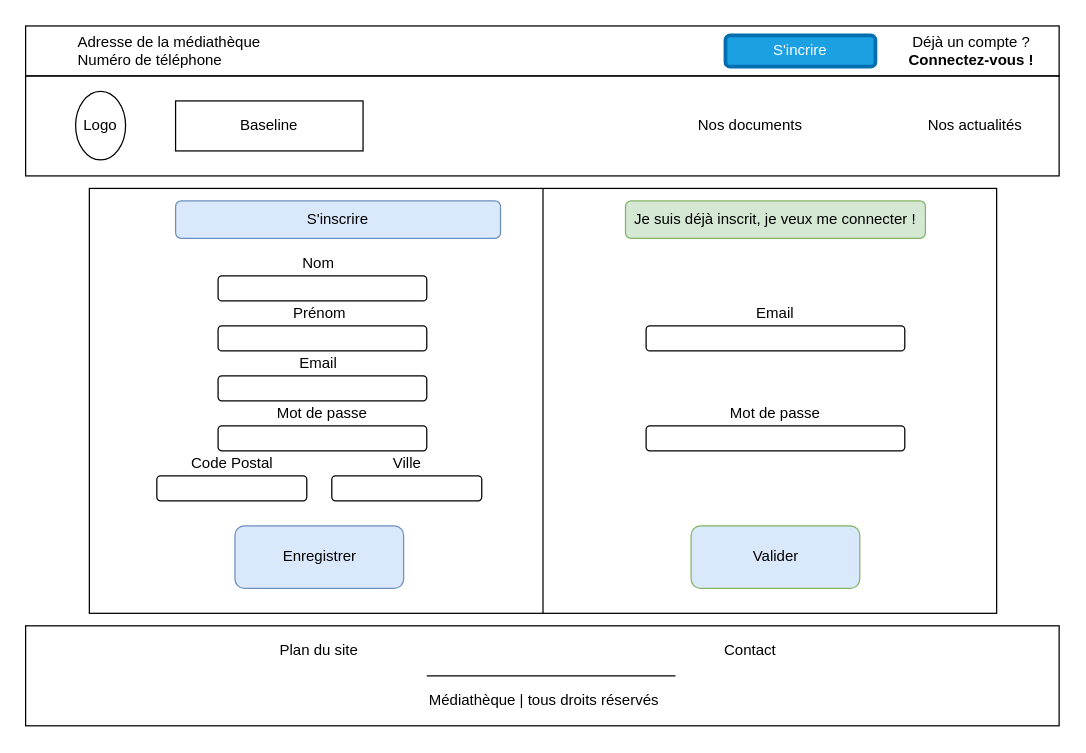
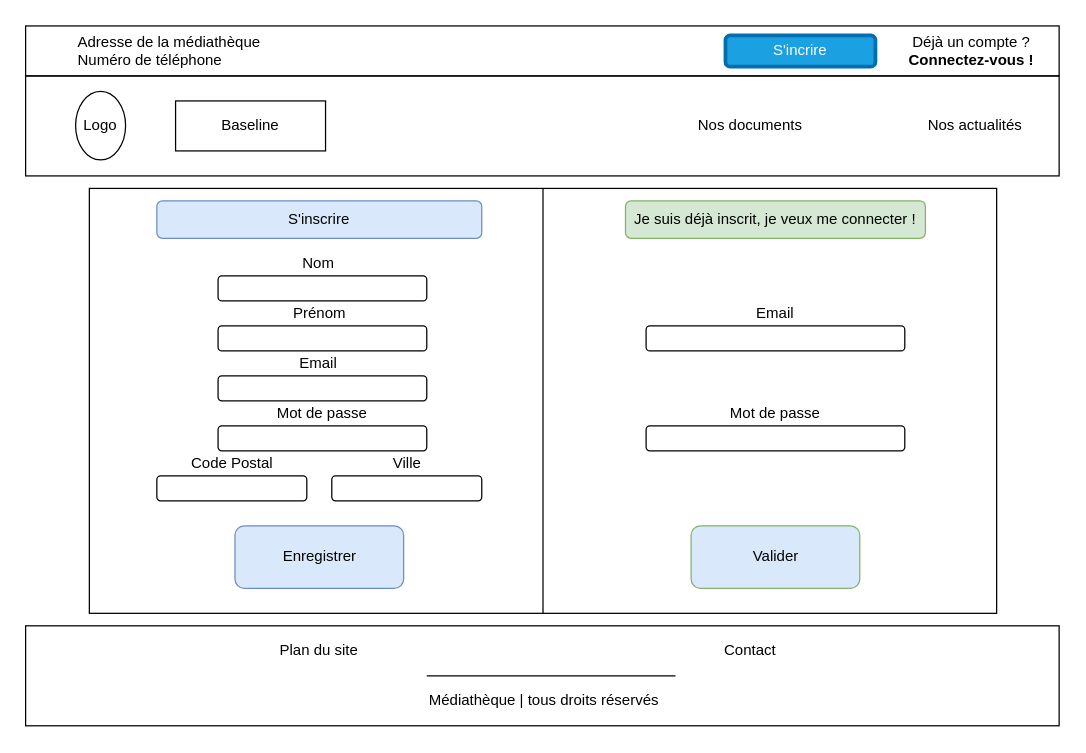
node "Baseline": size 188x50 -> 150x50
node "S'inscrire": moved (338, 219) -> (319, 219)
